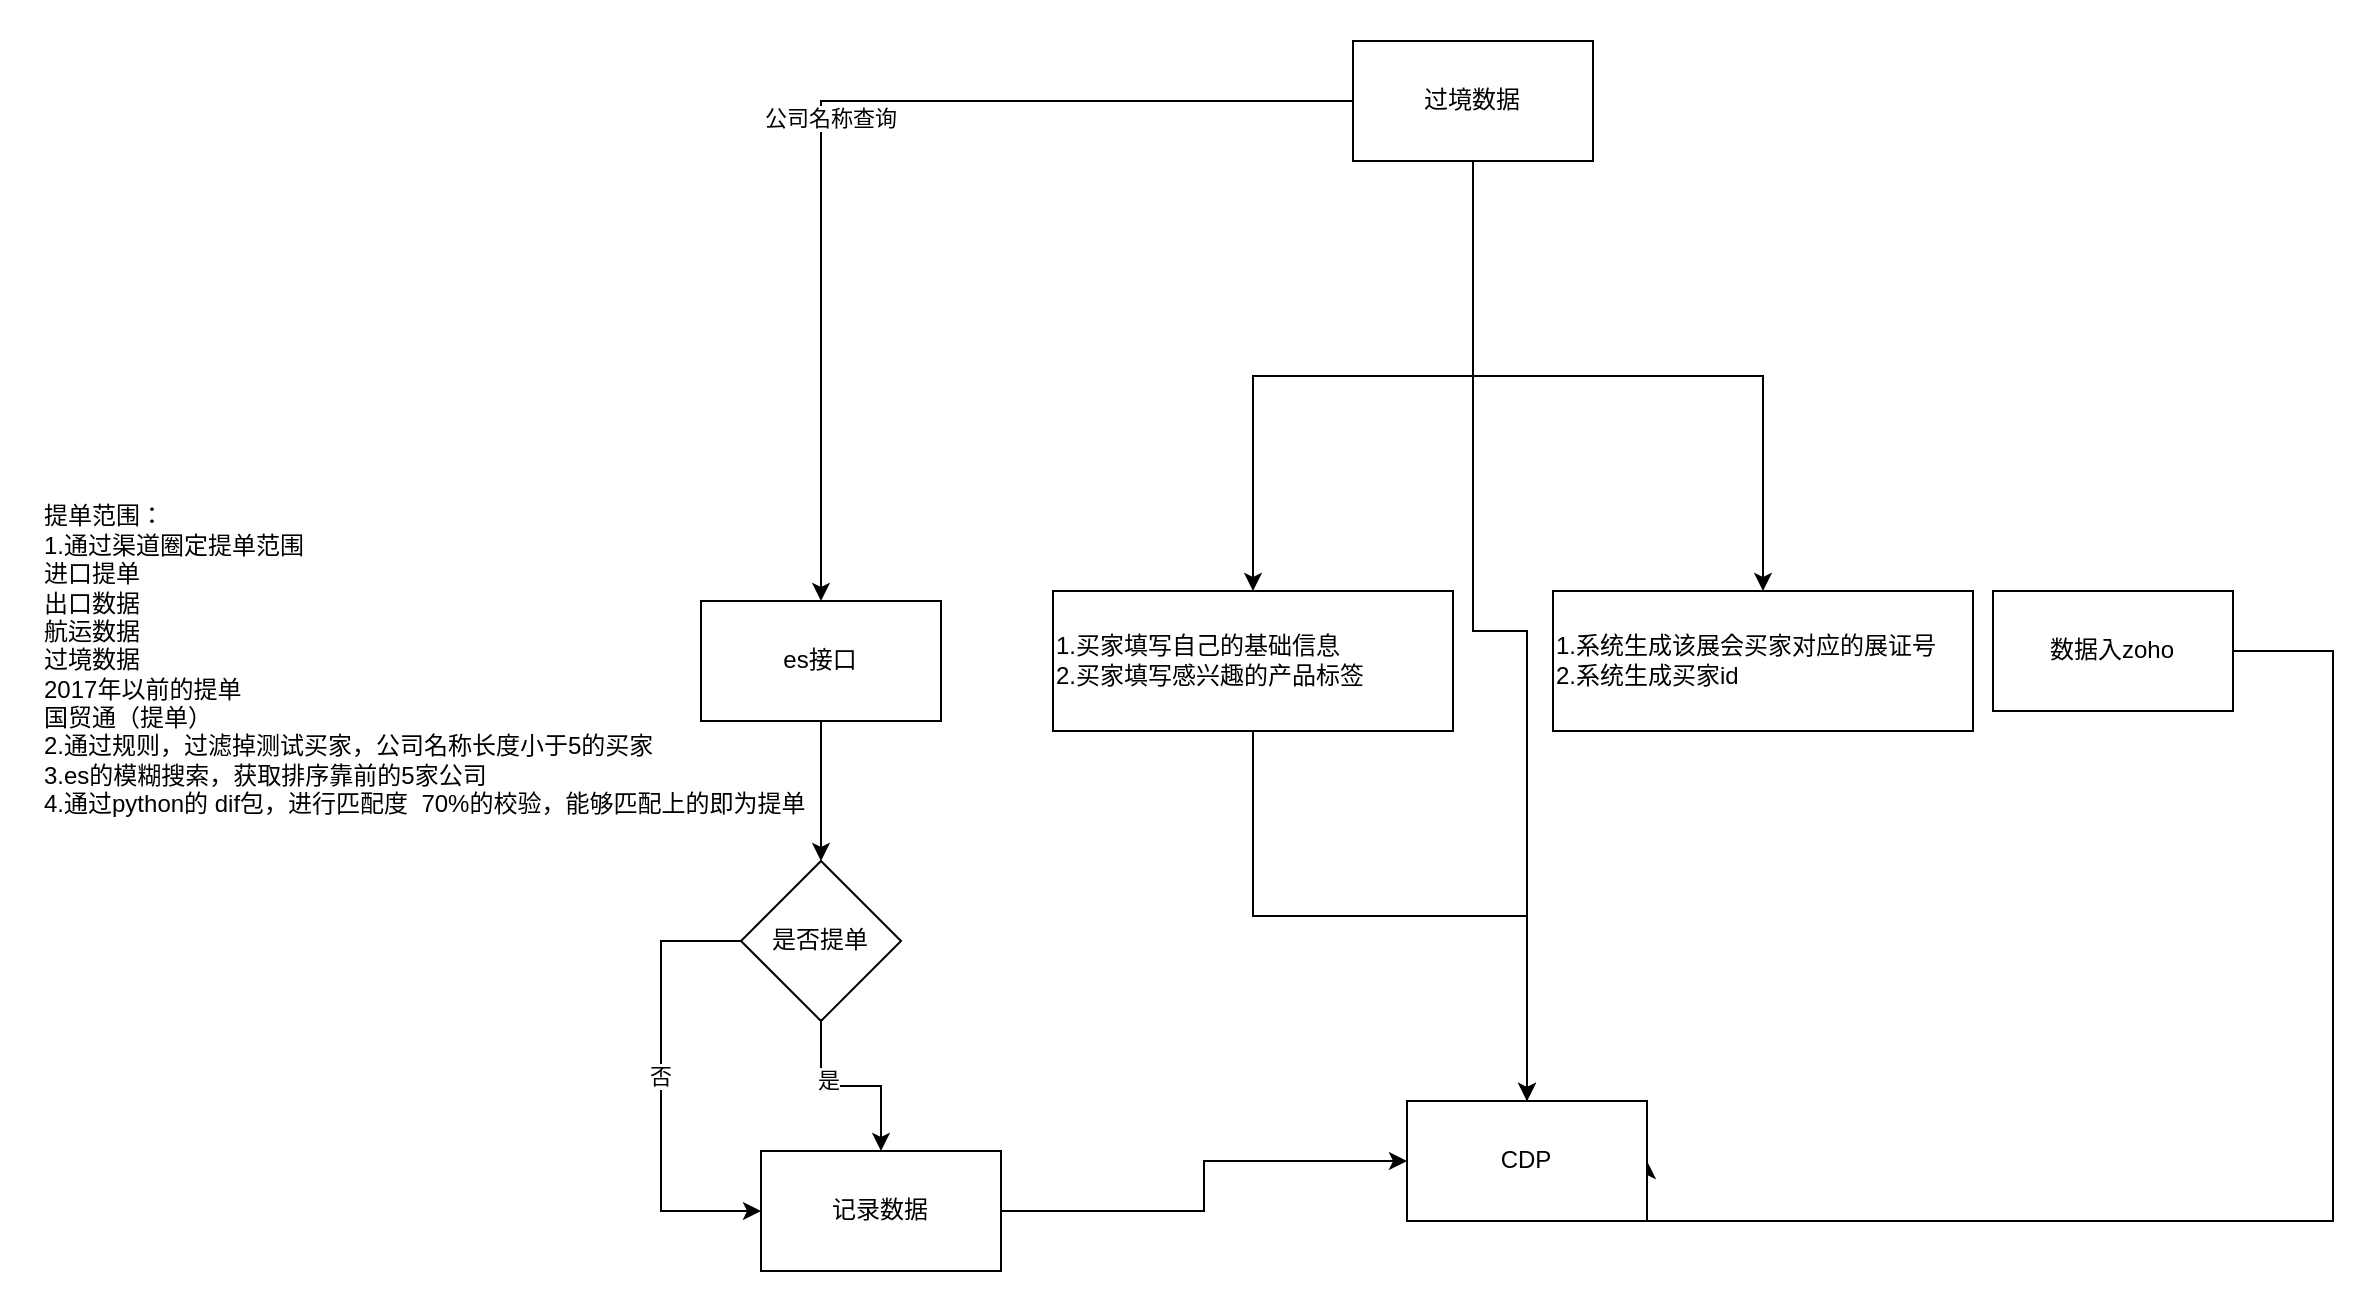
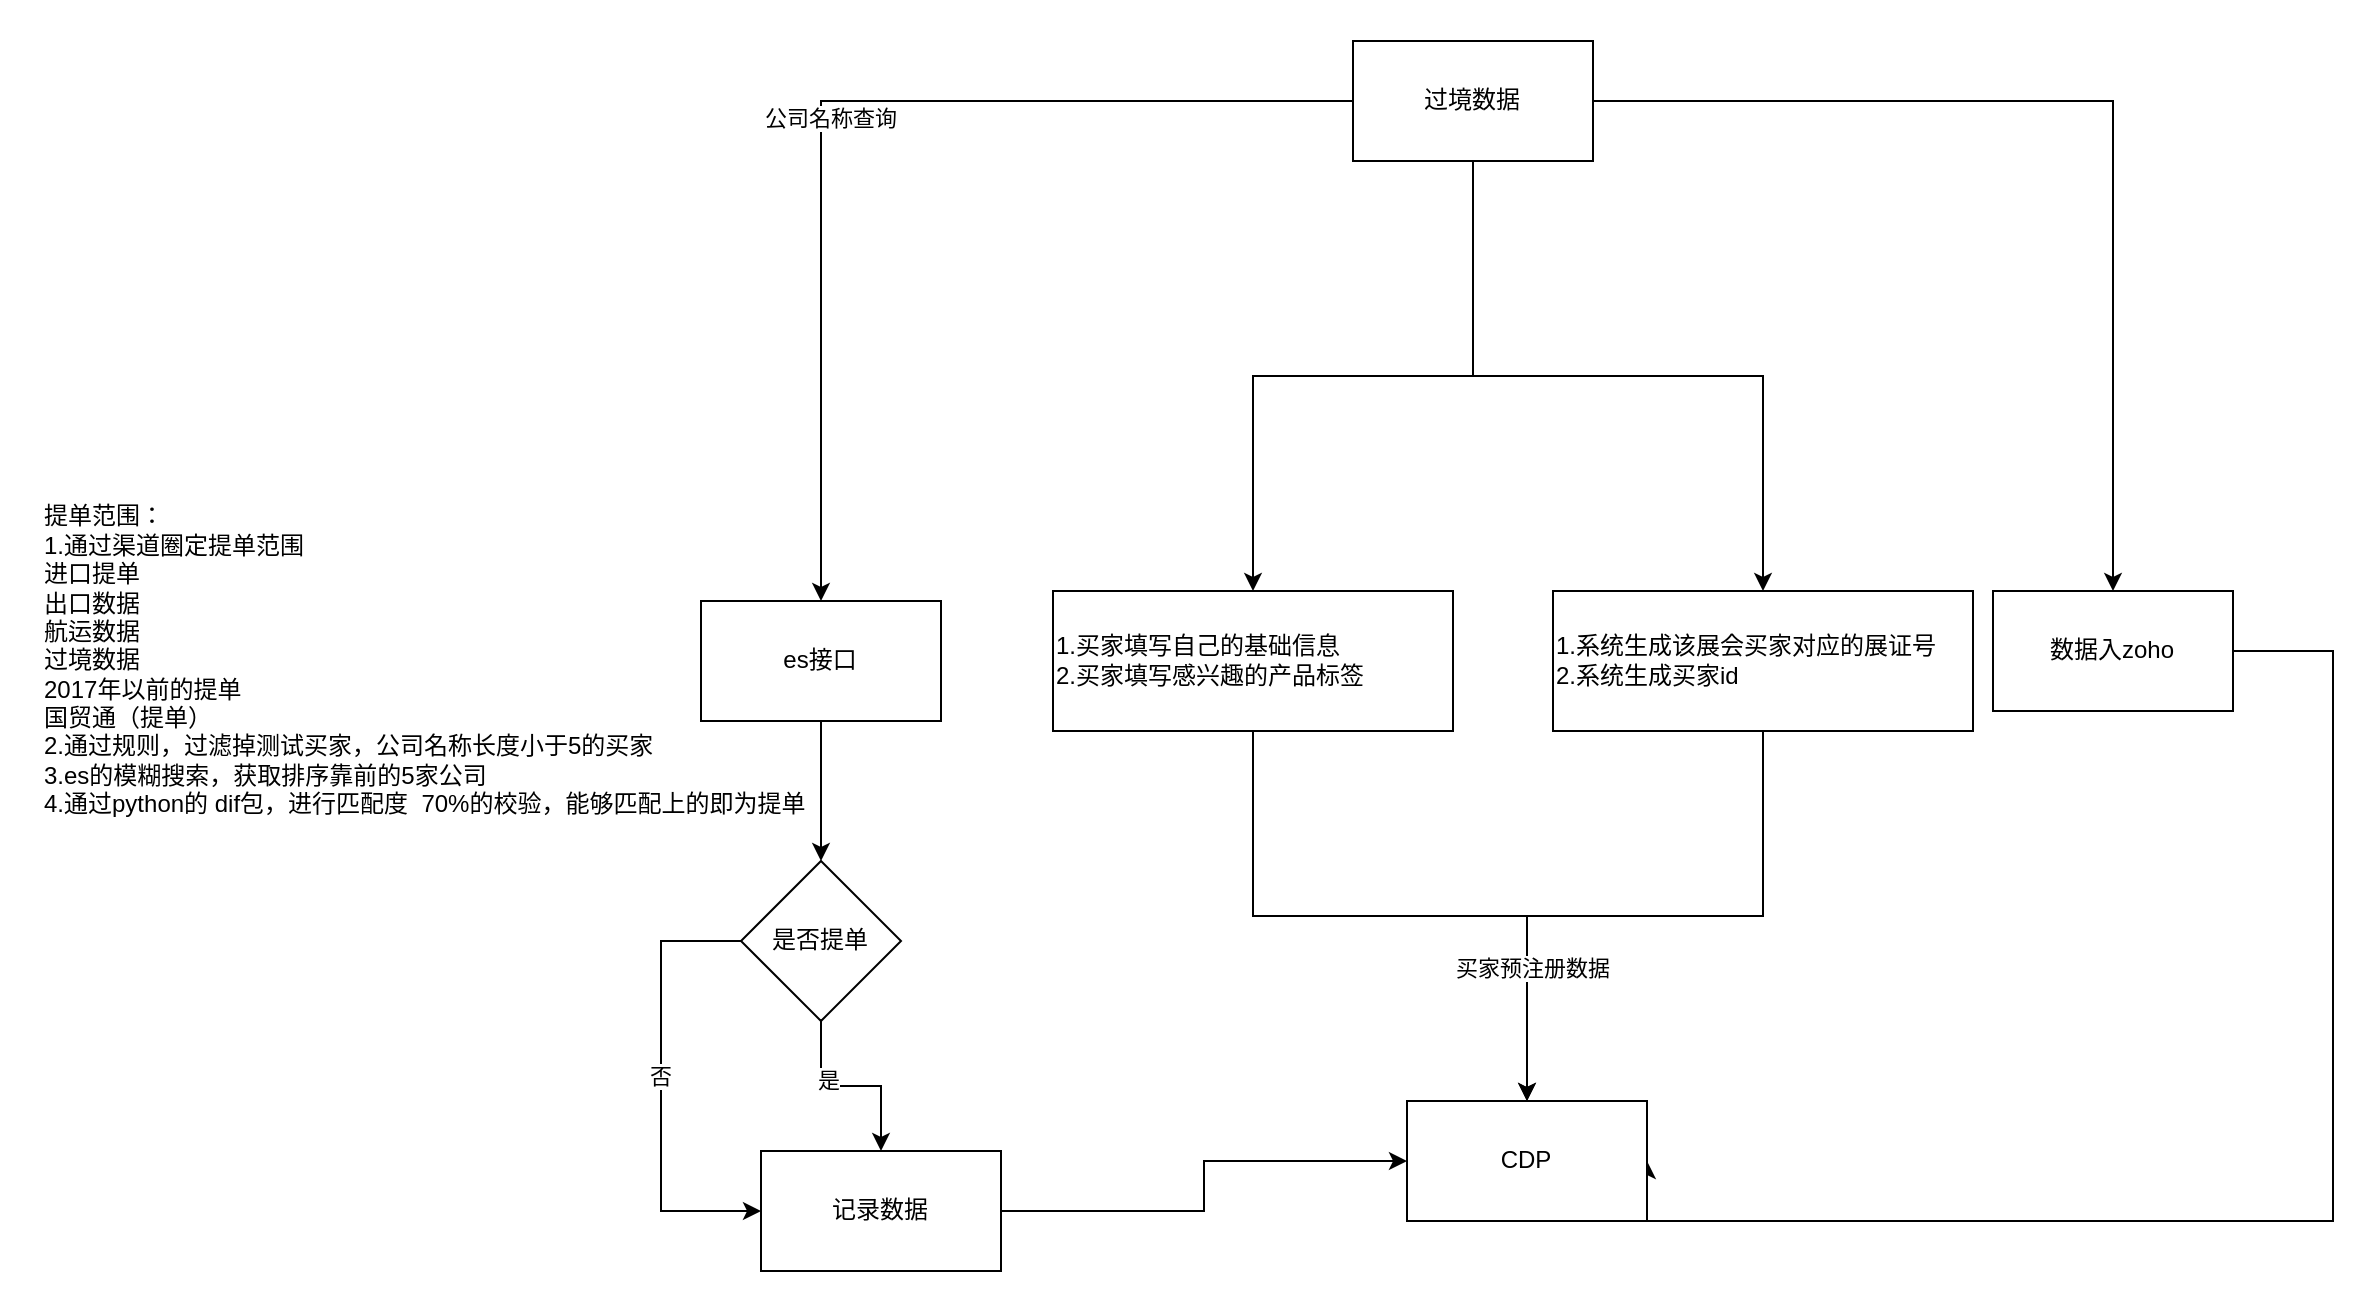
edge "过境数据" -> "CDP": now "过境数据" -> "数据入zoho"
edge "1.系统生成该展会买家对应的展证号 2.系统生成买家id" -> "CDP": added, label "买家预注册数据"
